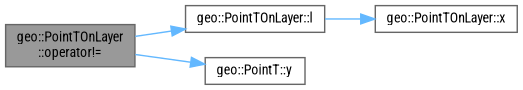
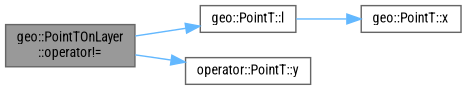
node "geo::PointTOnLayer::l": label "geo::PointTOnLayer::l" -> "geo::PointT::l"
node "geo::PointTOnLayer::x": label "geo::PointTOnLayer::x" -> "geo::PointT::x"
node "geo::PointT::y": label "geo::PointT::y" -> "operator::PointT::y"
